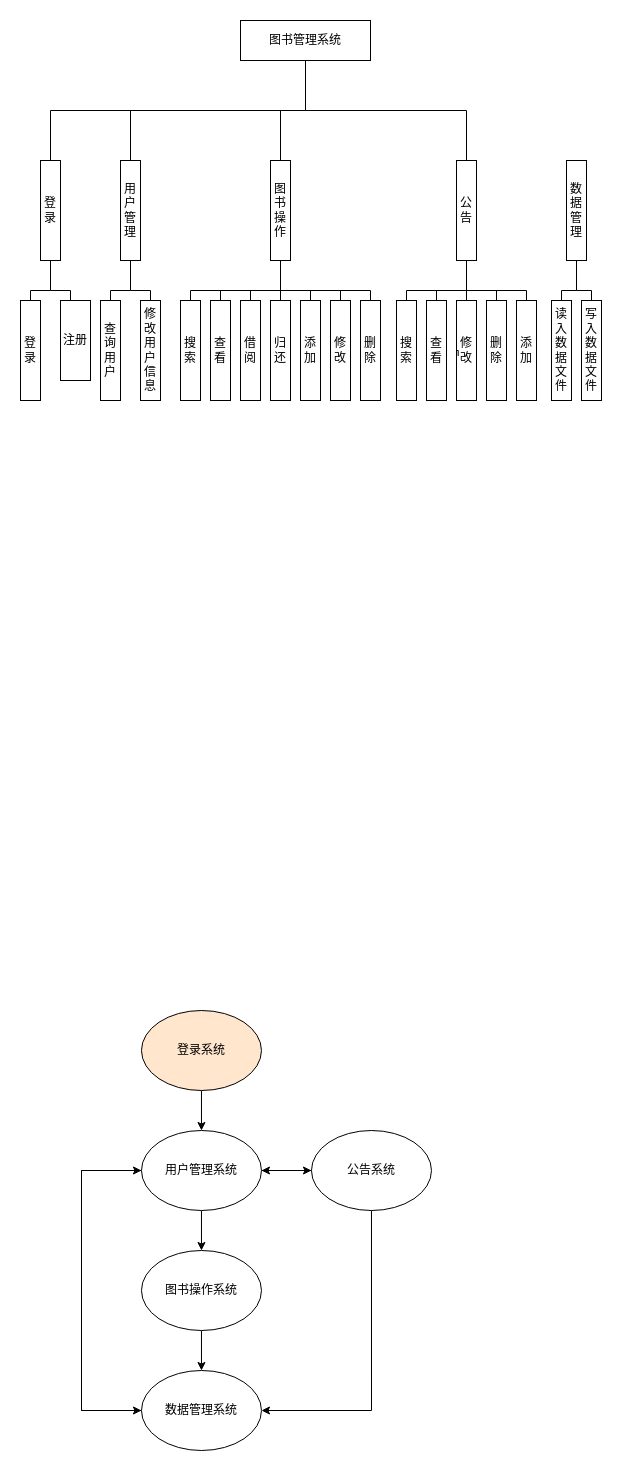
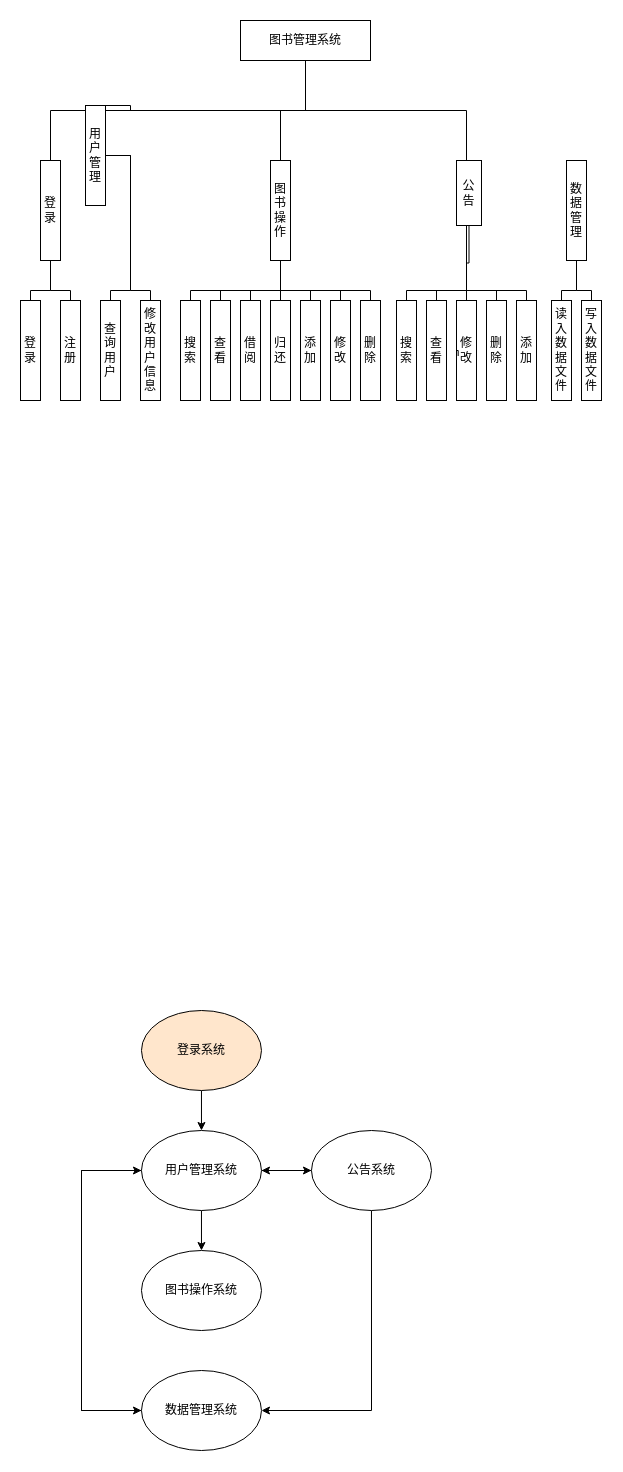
node "用户管理": moved (131, 211) -> (96, 156)
node "公告": size 20x100 -> 25x65
node "注册": size 30x80 -> 20x100
edge "图书操作系统" -> "数据管理系统": removed
